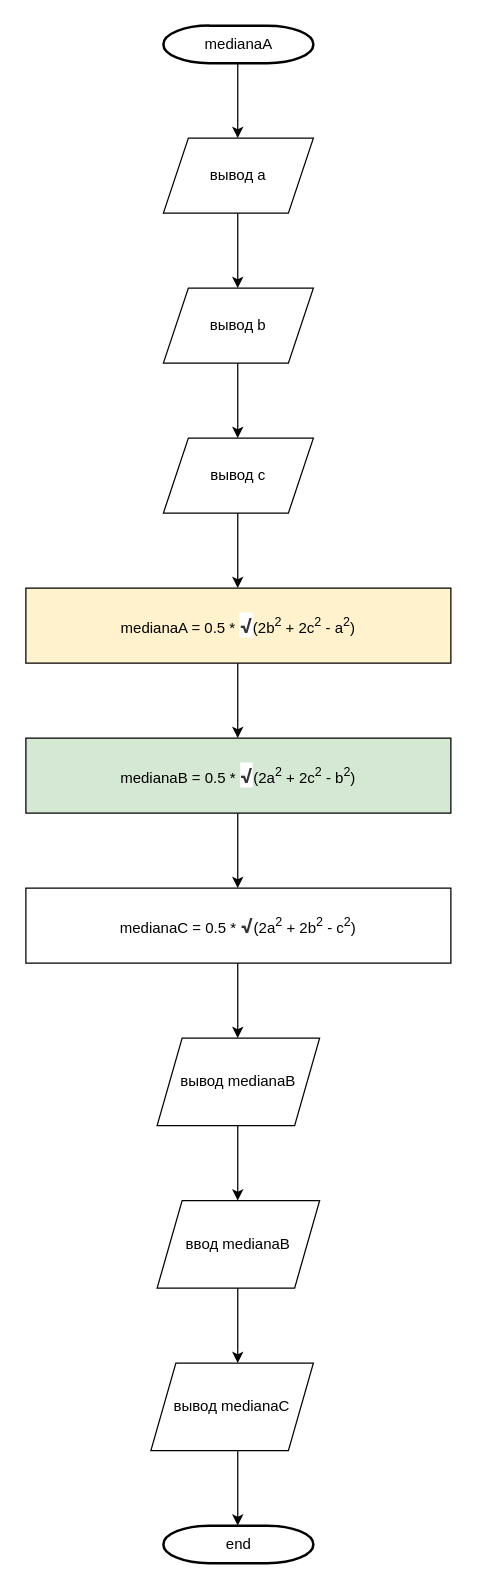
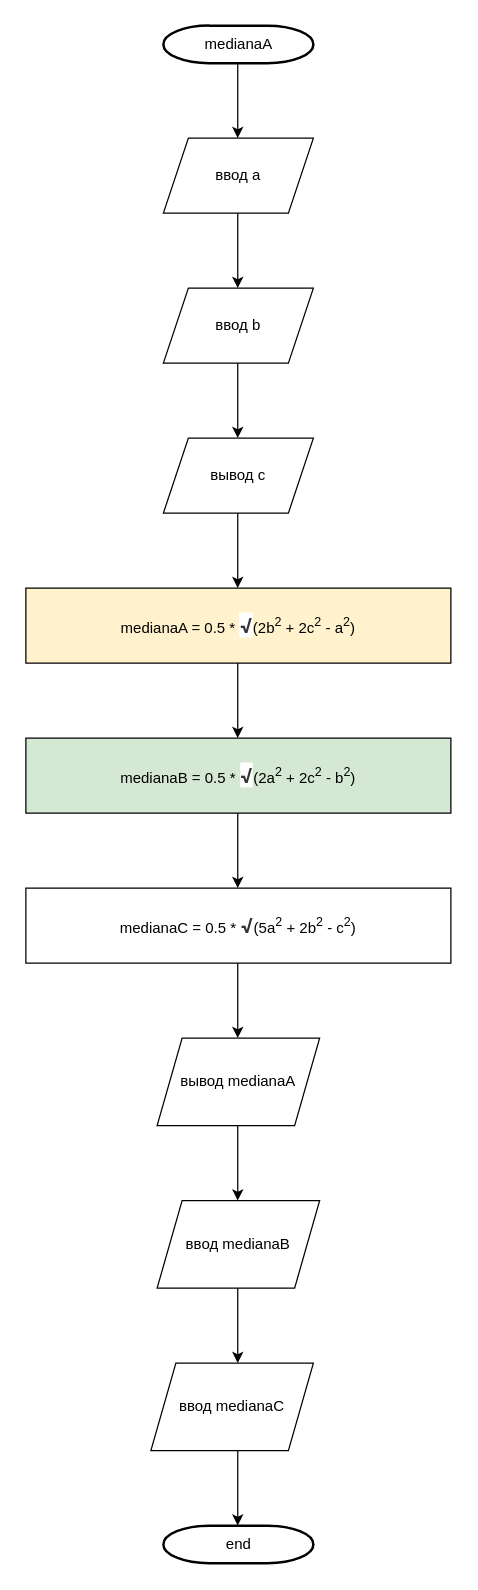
node "вывод a": label "вывод a" -> "ввод a"
node "вывод b": label "вывод b" -> "ввод b"
node "medianaC = 0.5 * √(2a2 + 2b2 - c2)": label "medianaC = 0.5 * √(2a2 + 2b2 - c2)" -> "medianaC = 0.5 * √(5a2 + 2b2 - c2)"
node "вывод medianaB": label "вывод medianaB" -> "вывод medianaA"
node "вывод medianaC": label "вывод medianaC" -> "ввод medianaC"
